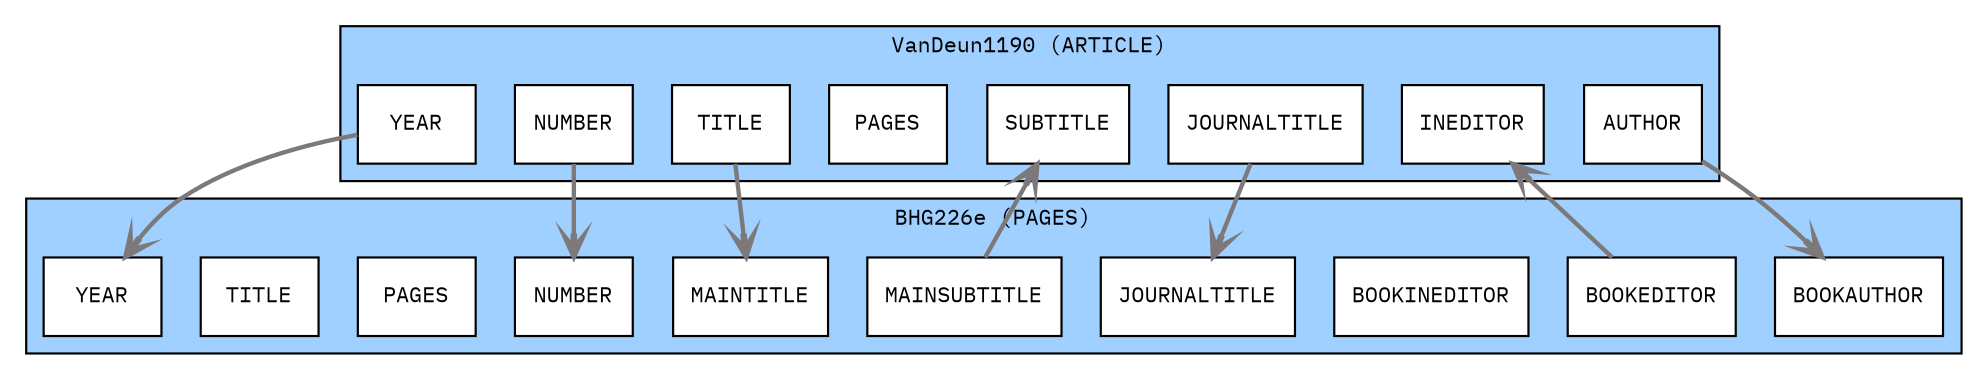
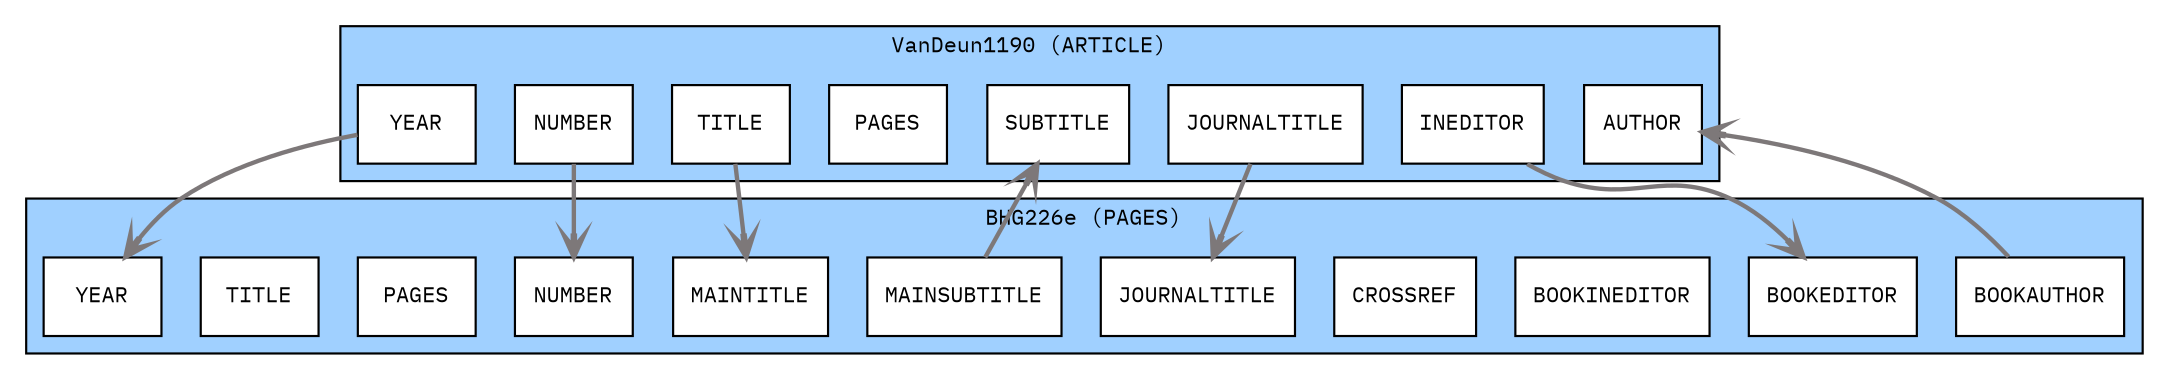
edge "AUTHOR" -> "BOOKAUTHOR": reversed
edge "BOOKEDITOR" -> "INEDITOR": reversed
node "CROSSREF": added
